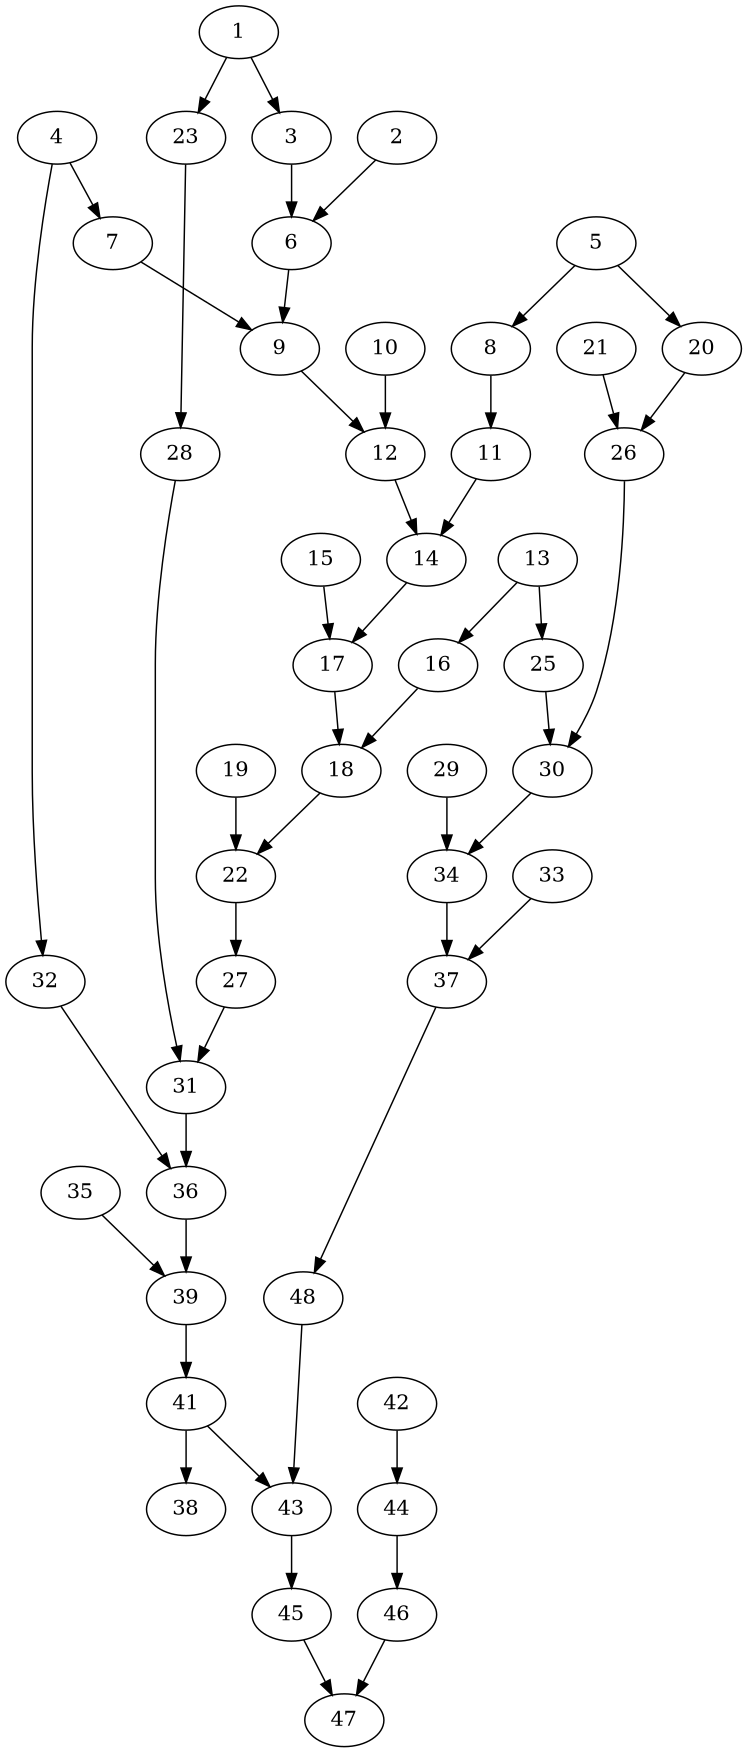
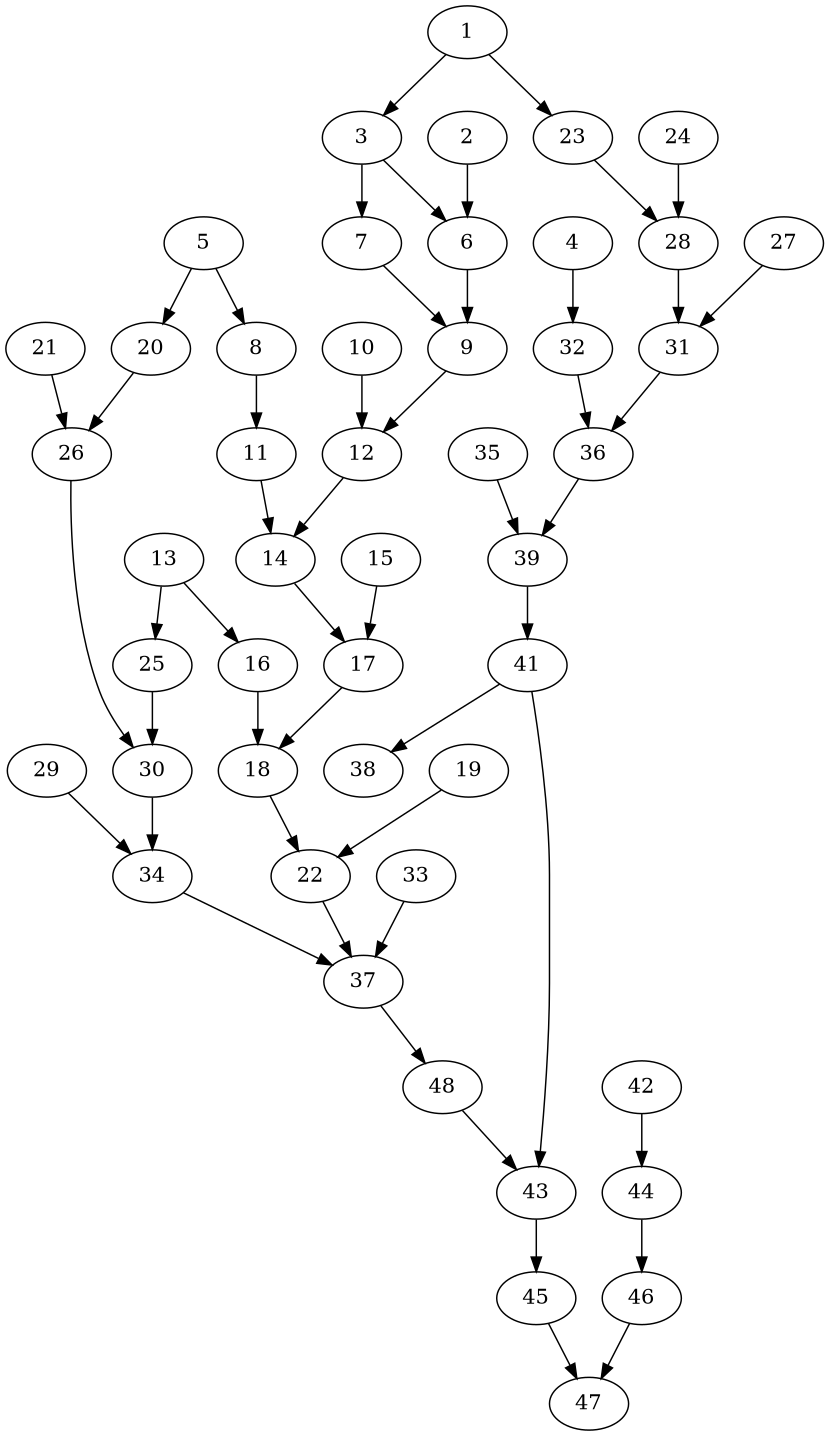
node "24": added
edge "4" -> "7": now "3" -> "7"
edge "22" -> "27": now "22" -> "37"
